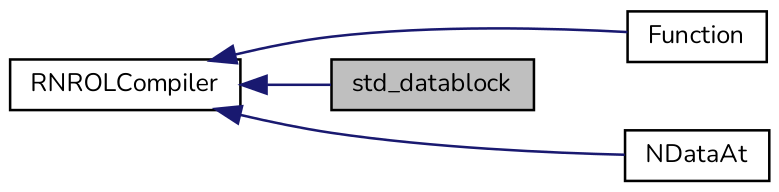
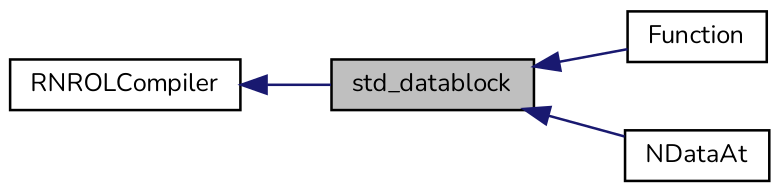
edge "Function" -> "RNROLCompiler": now "Function" -> "std_datablock"
edge "NDataAt" -> "RNROLCompiler": now "NDataAt" -> "std_datablock"
